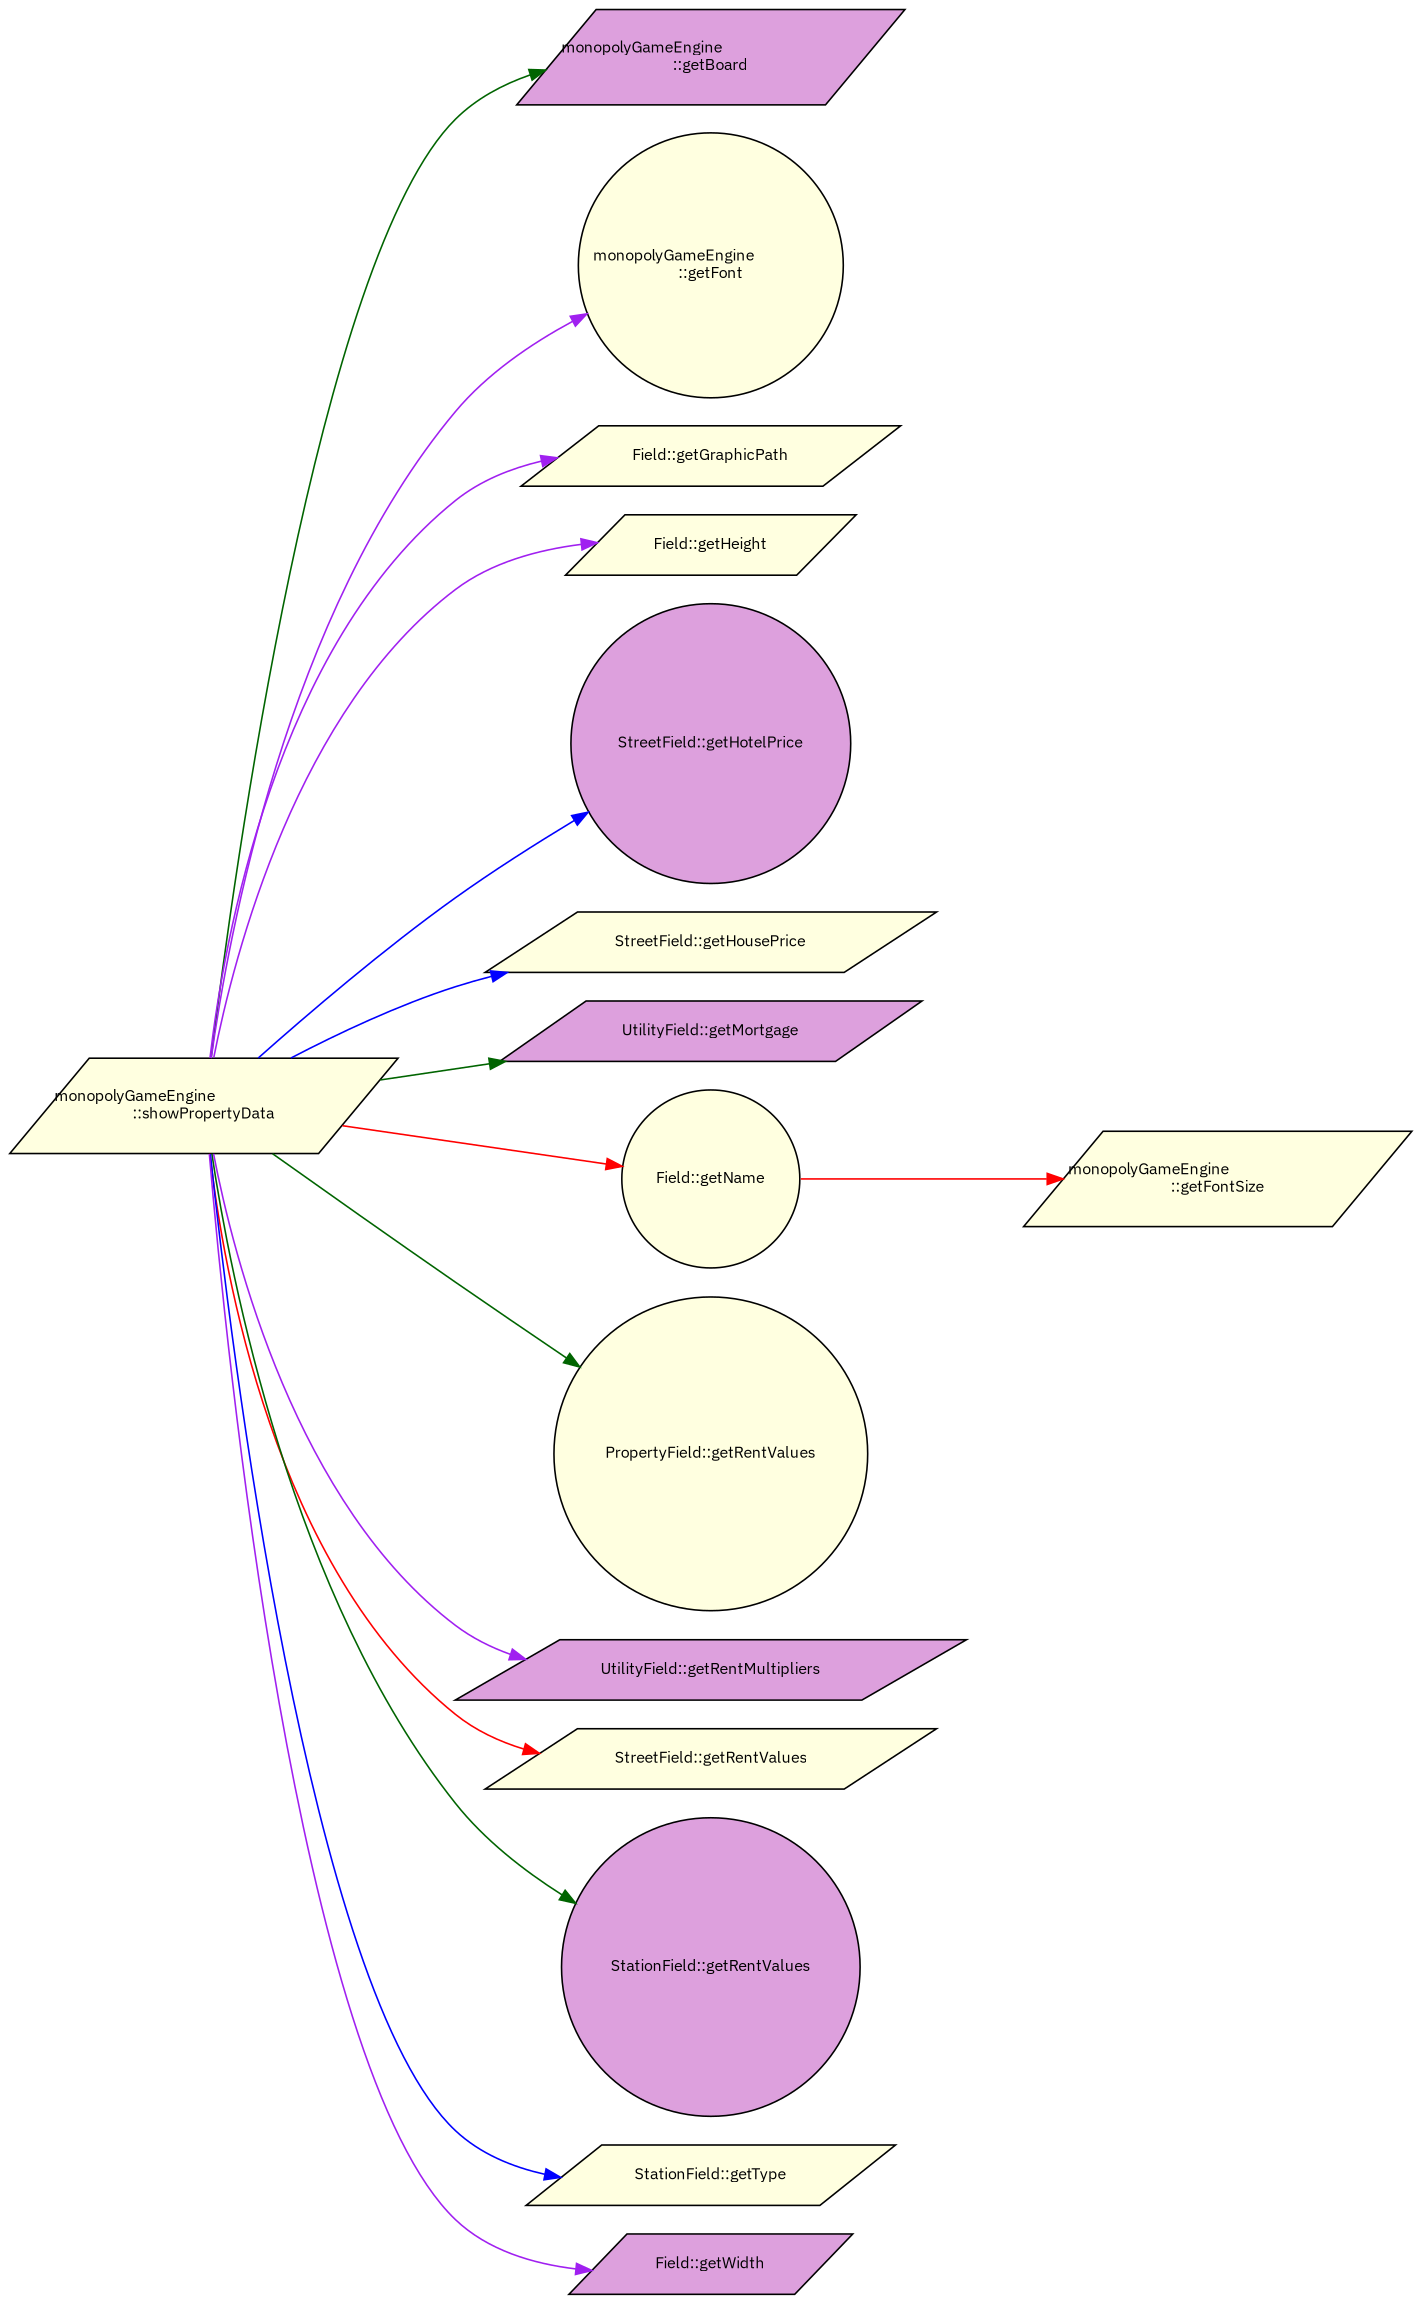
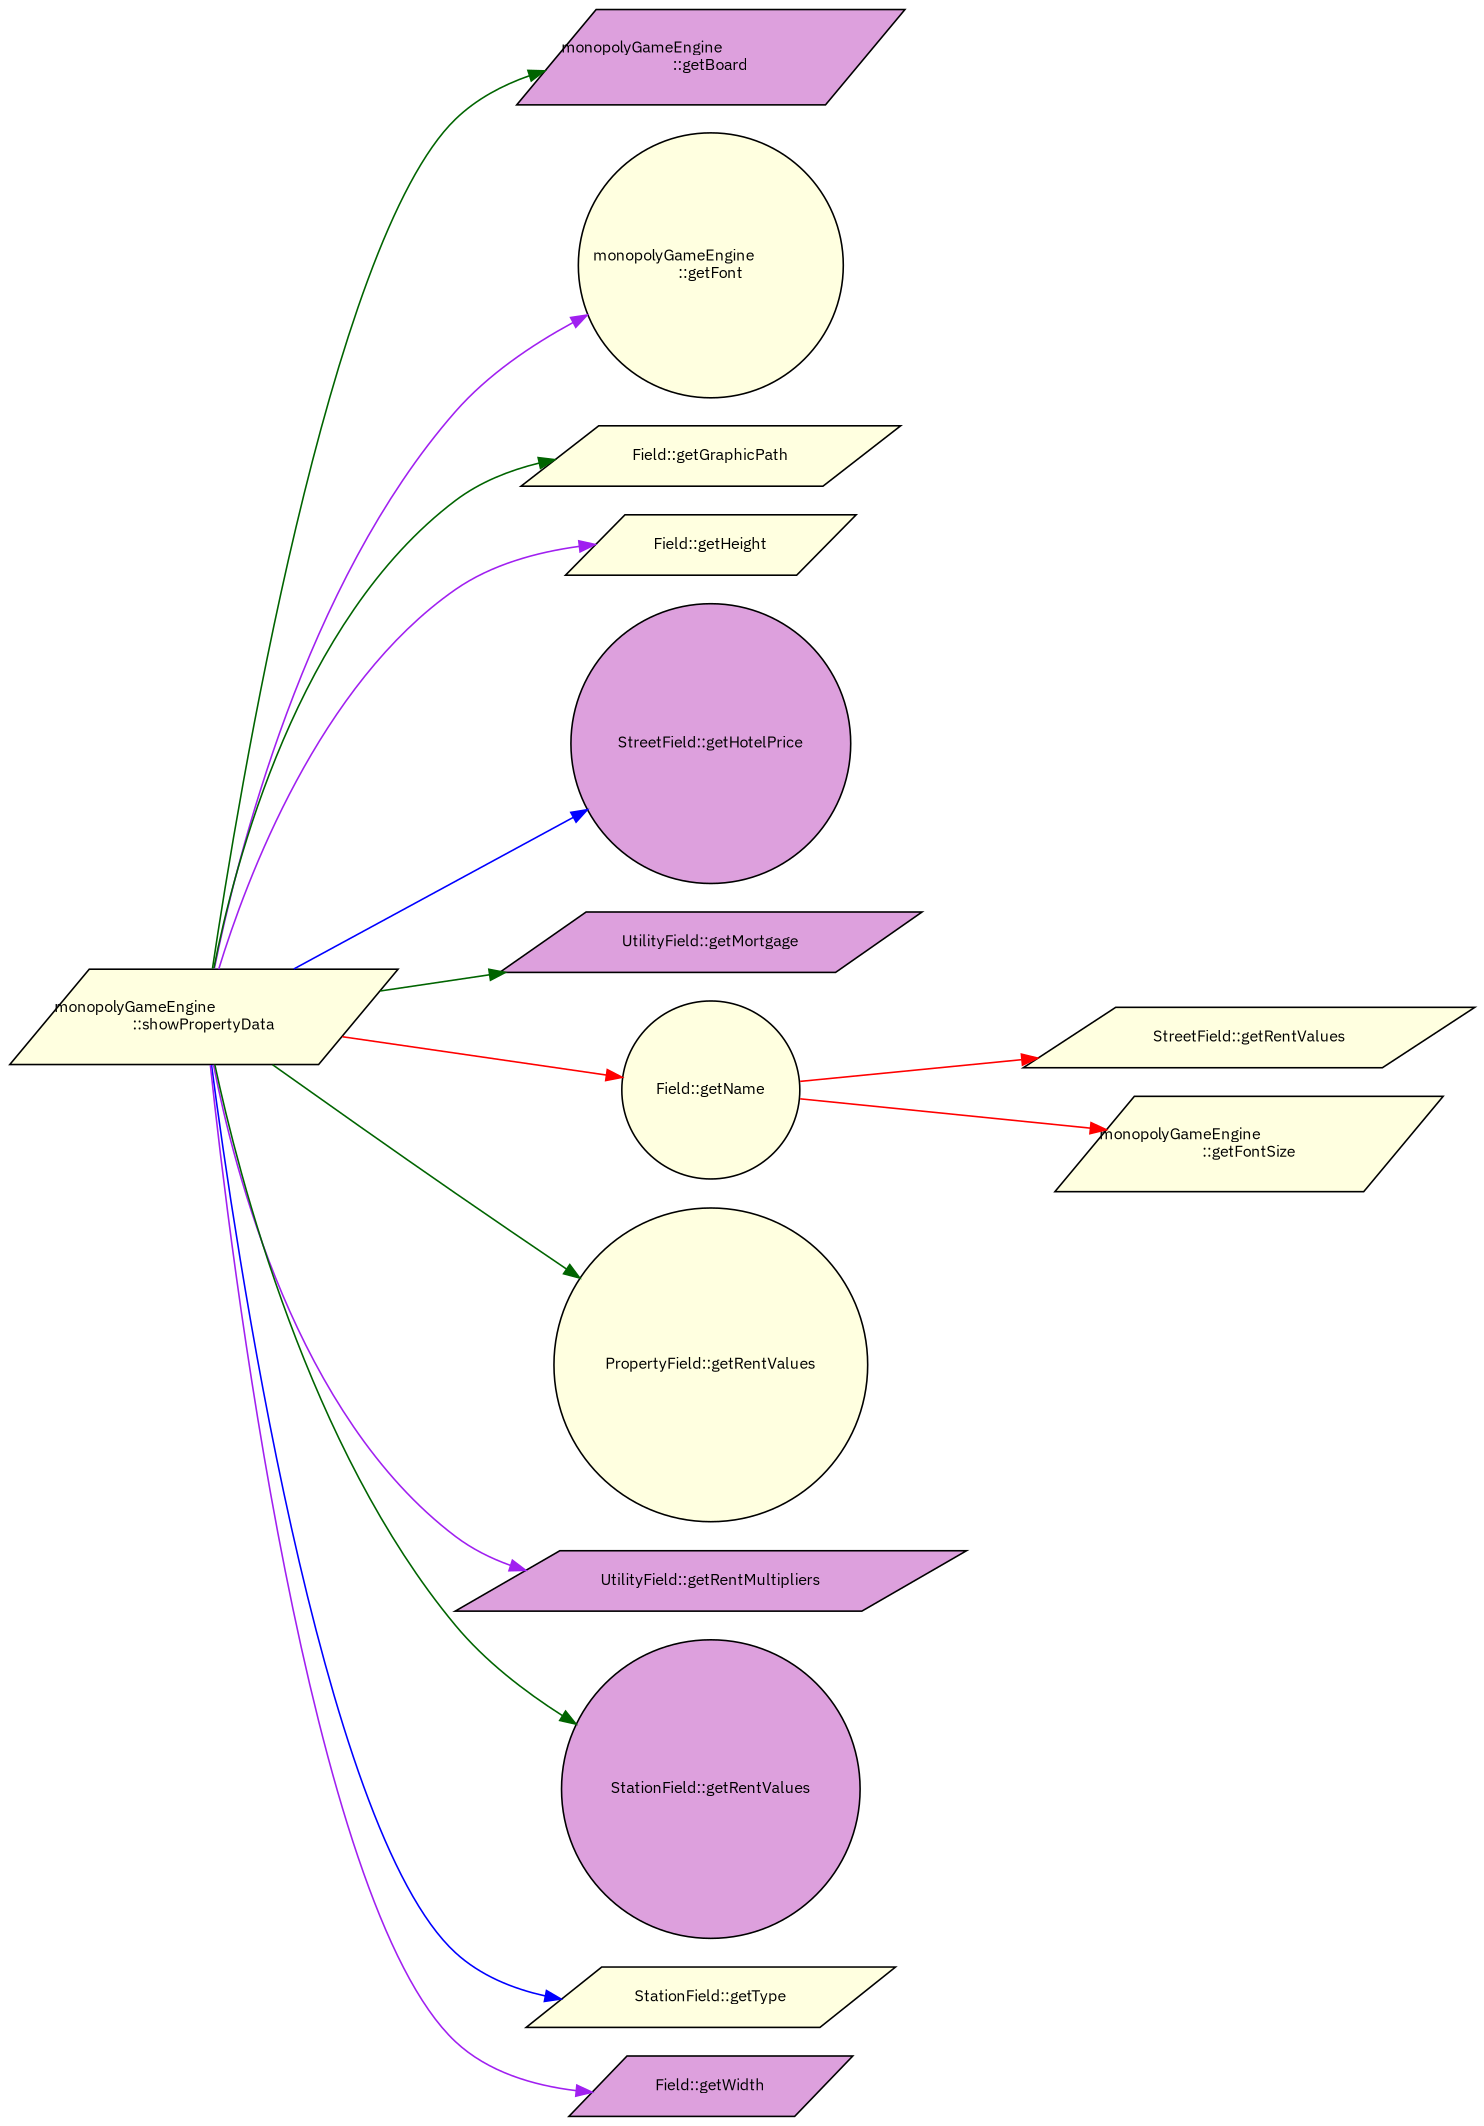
edge "monopolyGameEngine ::showPropertyData" -> "Field::getGraphicPath": color purple -> darkgreen
node "StreetField::getHousePrice": removed
edge "monopolyGameEngine ::showPropertyData" -> "StreetField::getRentValues": now "Field::getName" -> "StreetField::getRentValues"
